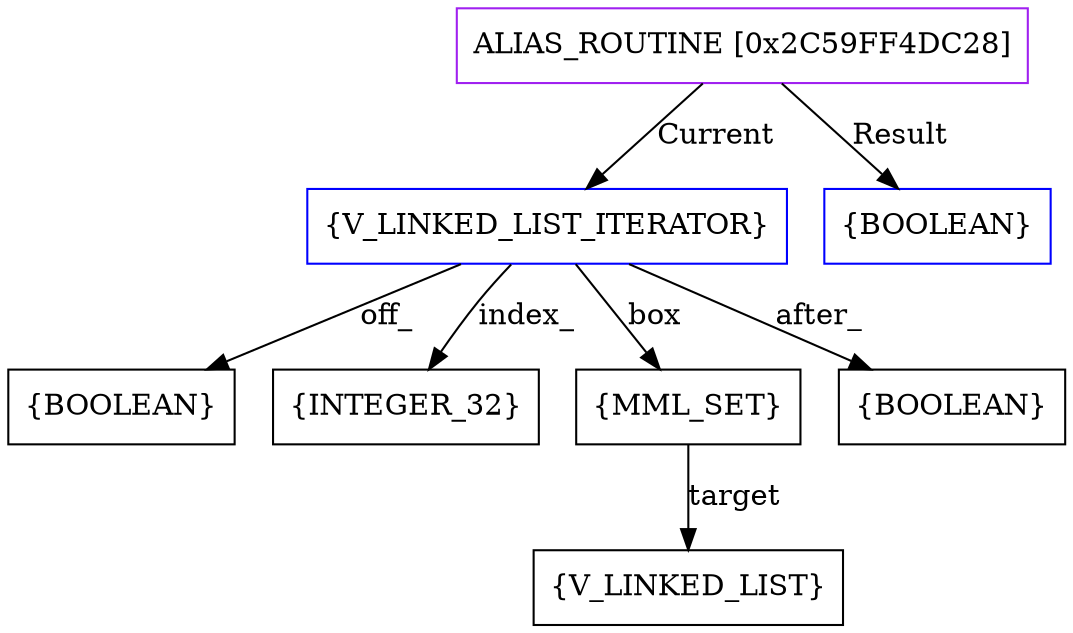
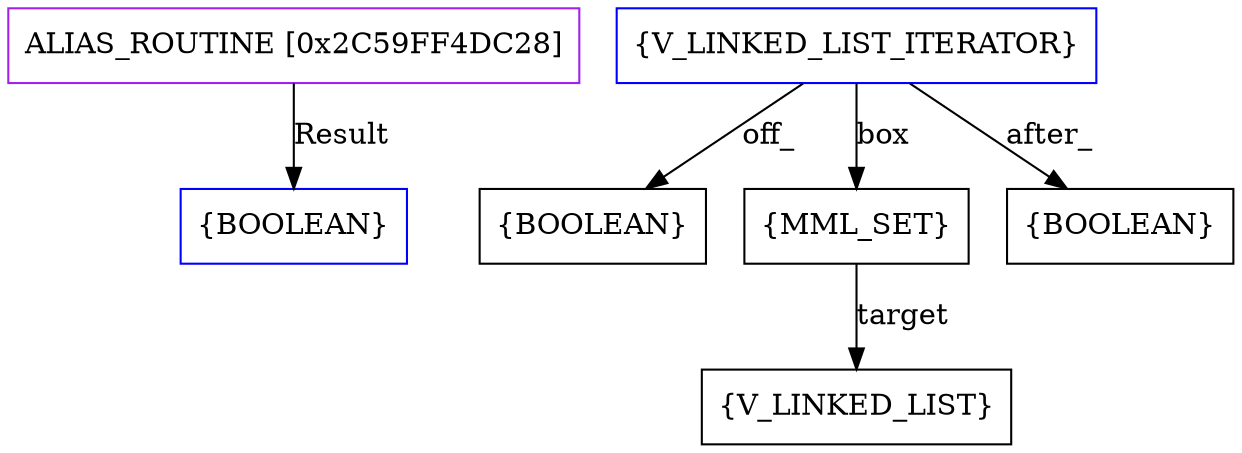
edge "ALIAS_ROUTINE [0x2C59FF4DC28]" -> "{V_LINKED_LIST_ITERATOR}": removed, label "Current"
node "{INTEGER_32}": removed
